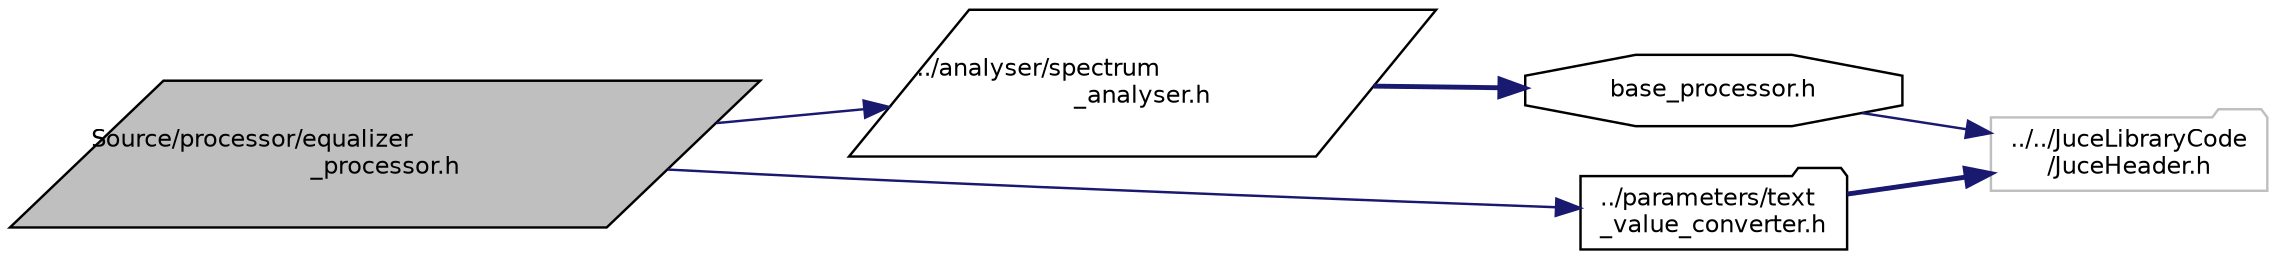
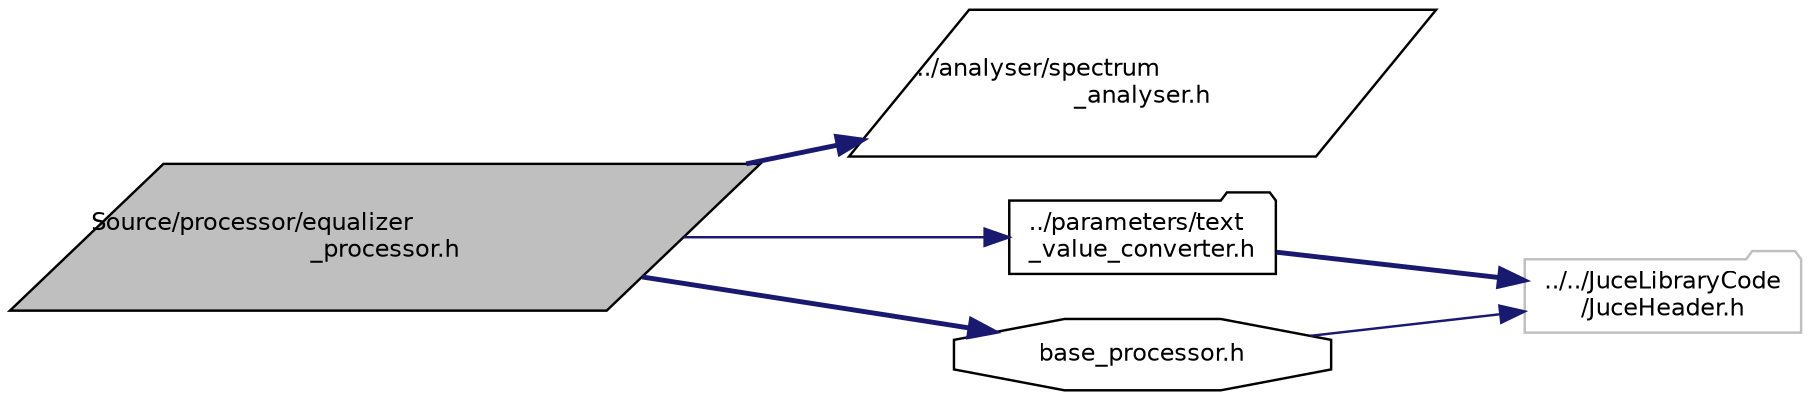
edge "../analyser/spectrum _analyser.h" -> "base_processor.h": now "Source/processor/equalizer _processor.h" -> "base_processor.h"
edge "Source/processor/equalizer _processor.h" -> "../analyser/spectrum _analyser.h": style solid -> bold
